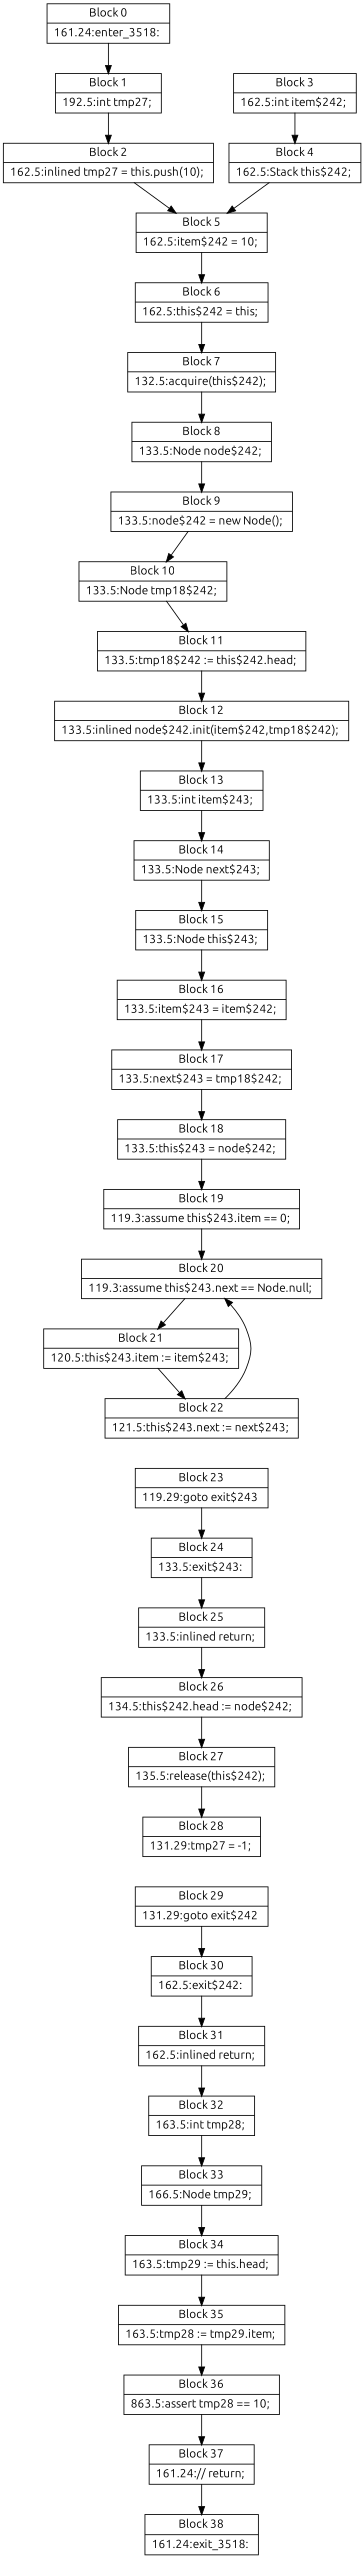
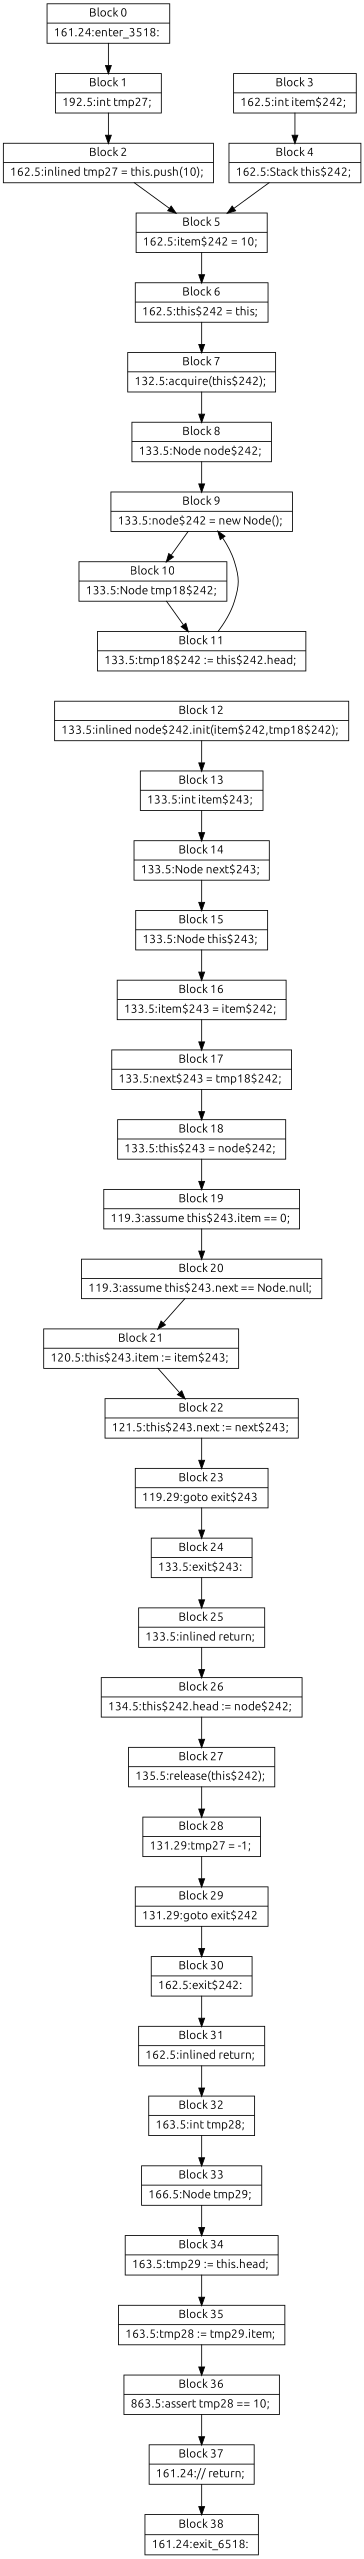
edge "Block 11" -> "Block 12": now "Block 11" -> "Block 9"
edge "Block 22" -> "Block 20": now "Block 22" -> "Block 23"
edge "Block 28" -> "Block 29": added
node "Block 38": text "161.24:exit_3518:" -> "161.24:exit_6518:"
